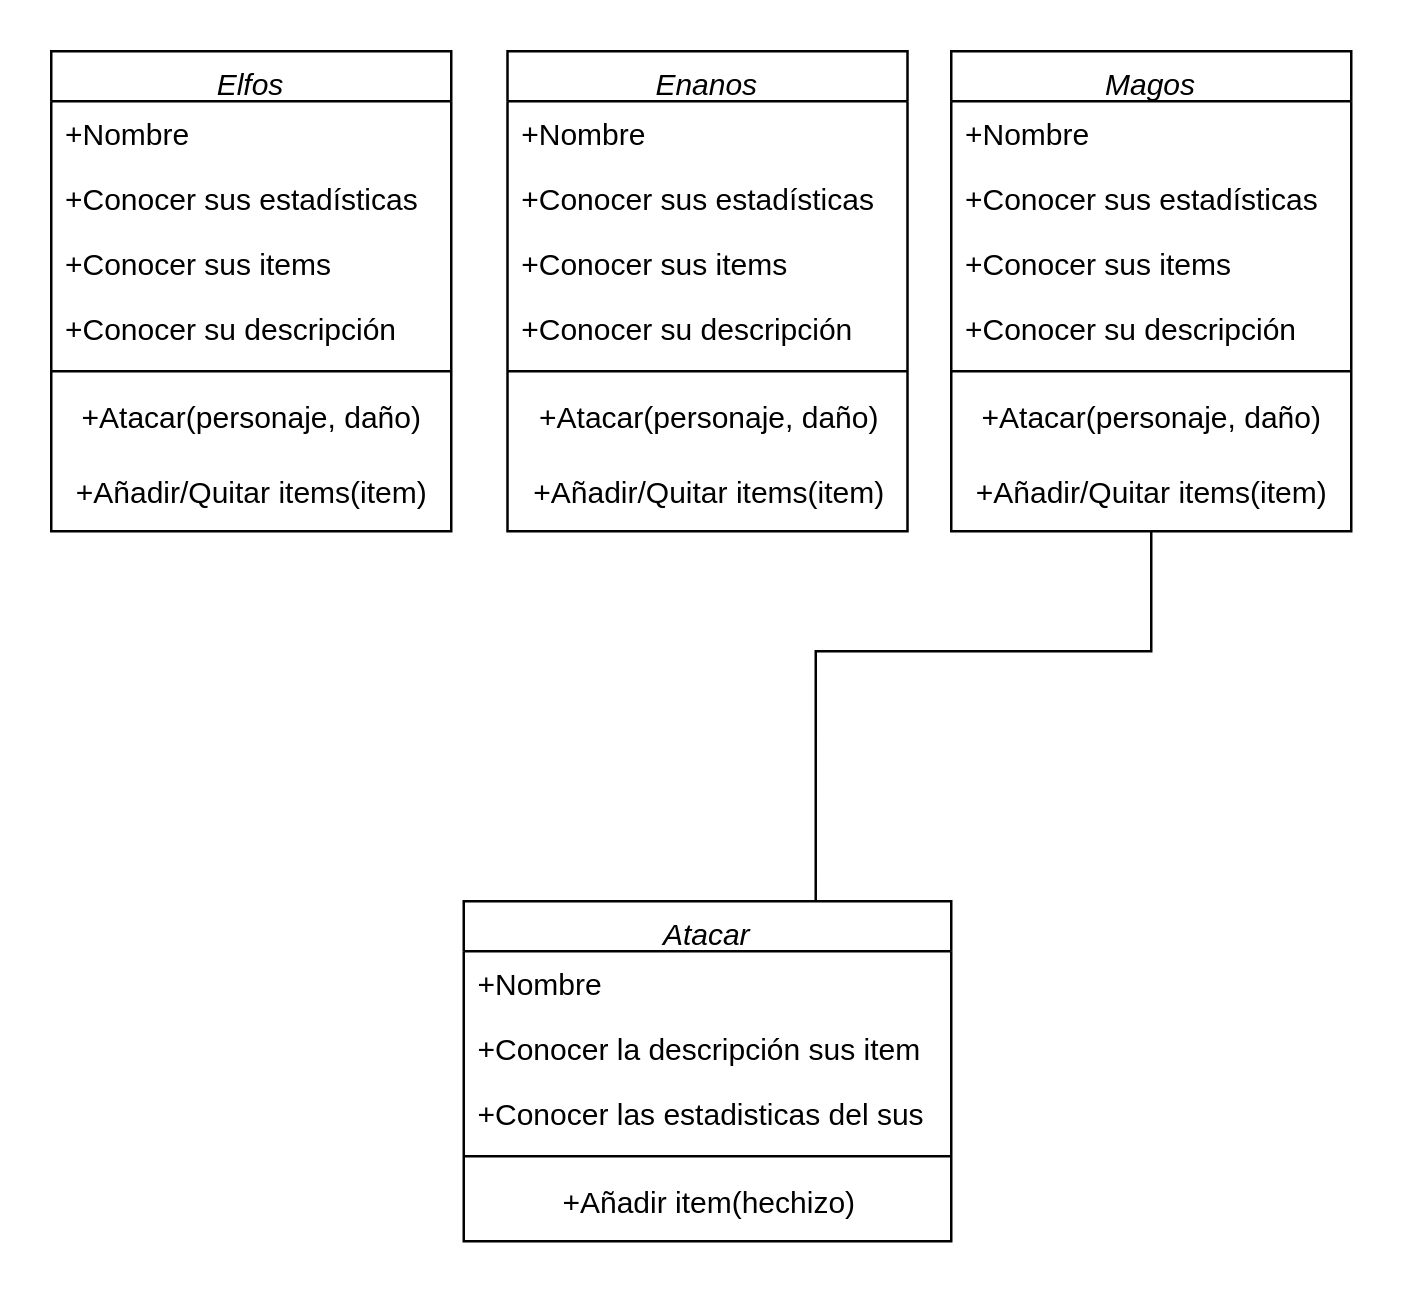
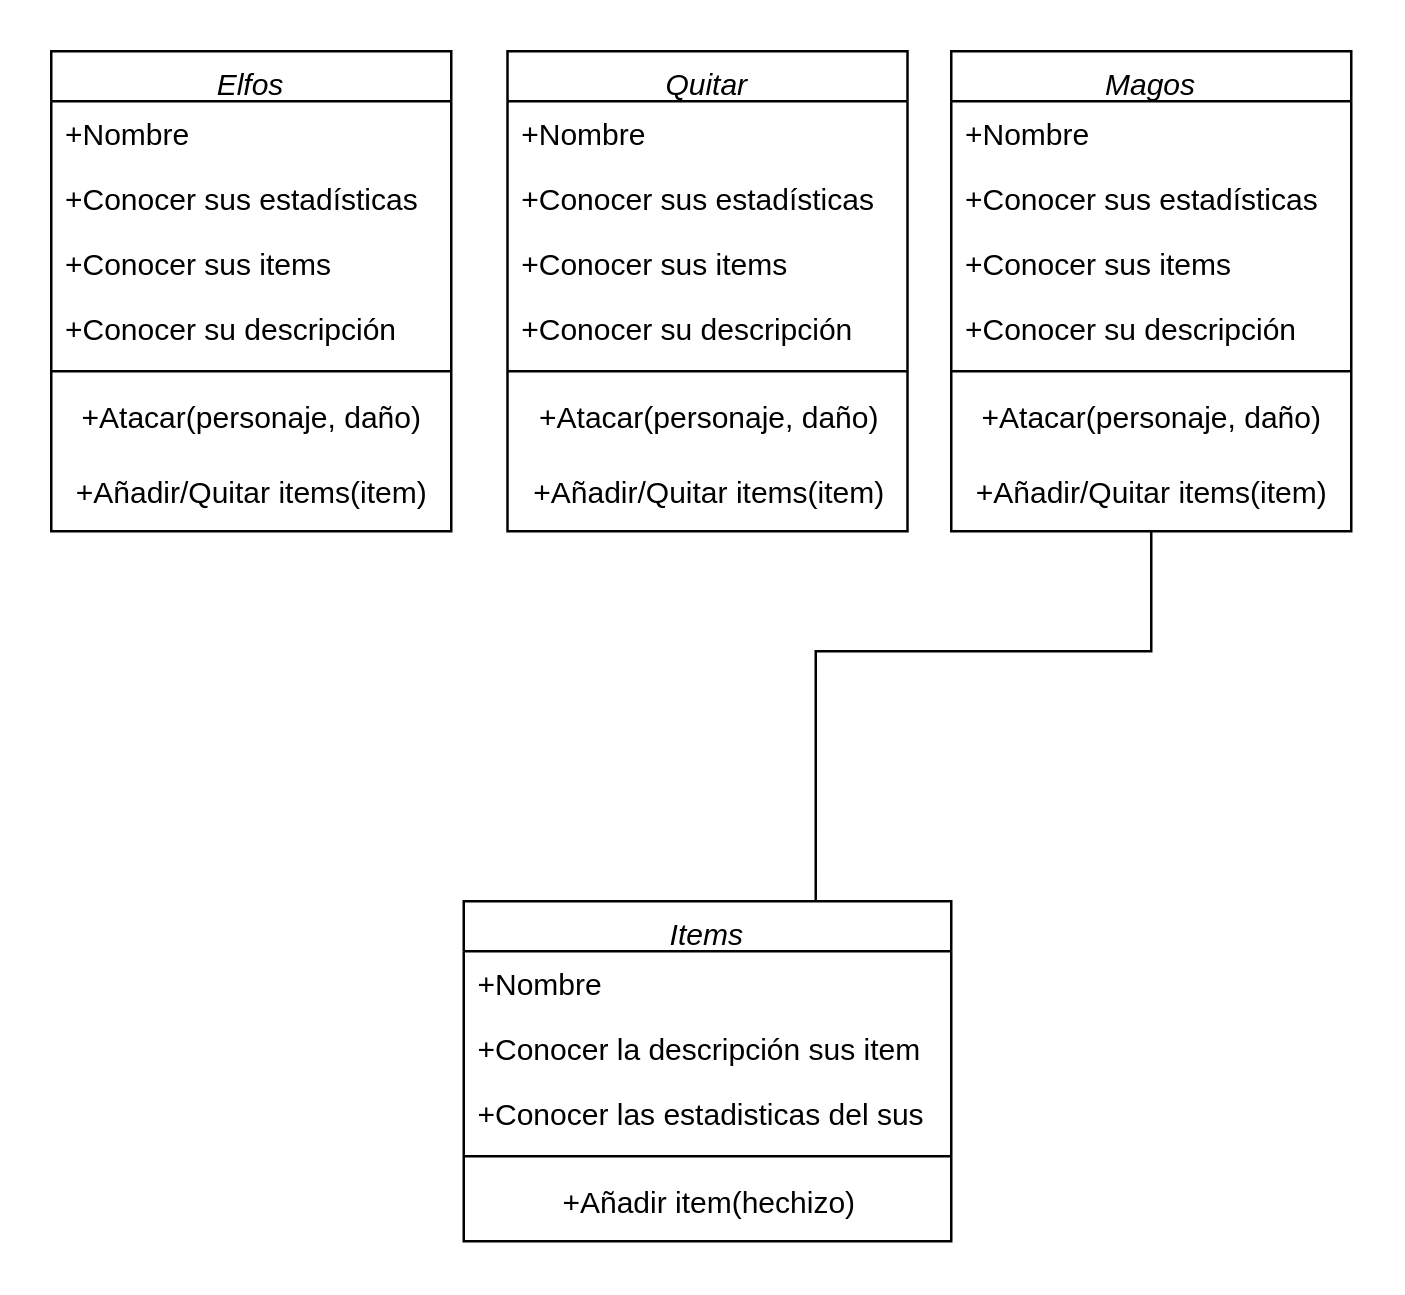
node "Enanos": label "Enanos" -> "Quitar"
node "Atacar": label "Atacar" -> "Items"
